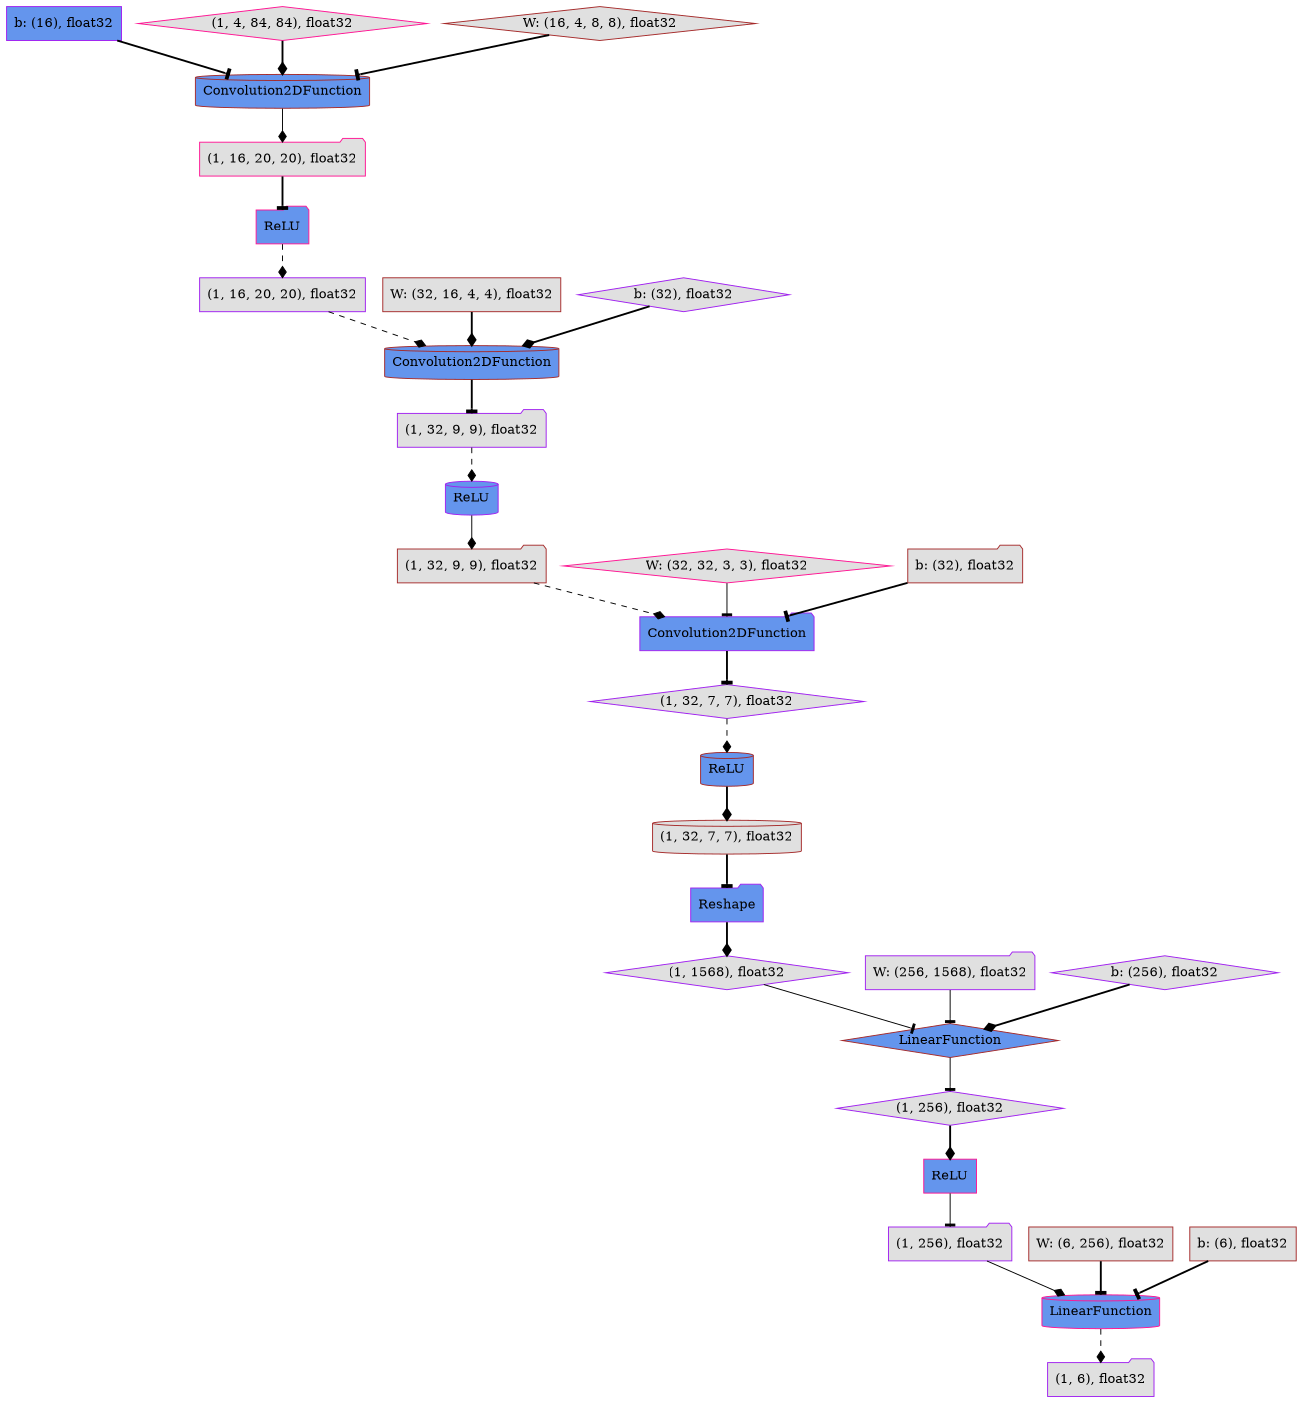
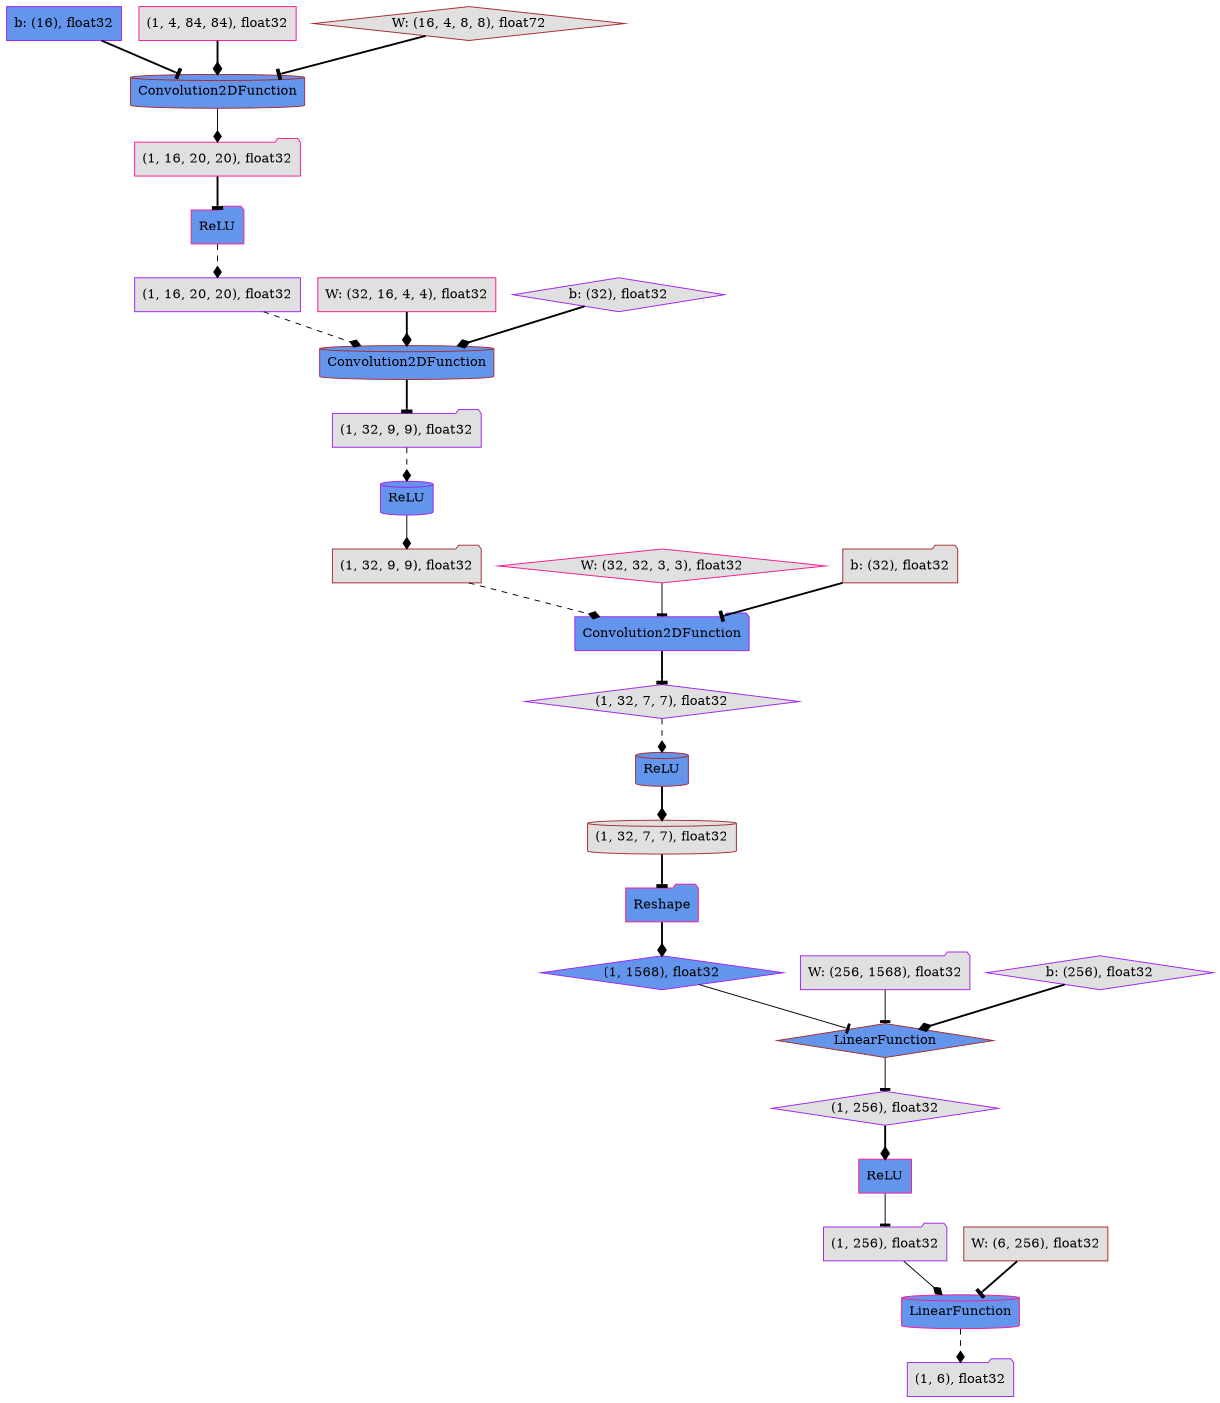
node "(1, 4, 84, 84), float32": shape diamond -> box
node "W: (16, 4, 8, 8), float32": label "W: (16, 4, 8, 8), float32" -> "W: (16, 4, 8, 8), float72"
node "W: (32, 16, 4, 4), float32": color brown -> deeppink
node "Reshape": color purple -> deeppink
node "(1, 1568), float32": fillcolor #e0e0e0 -> #6495ed
node "b: (6), float32": removed
